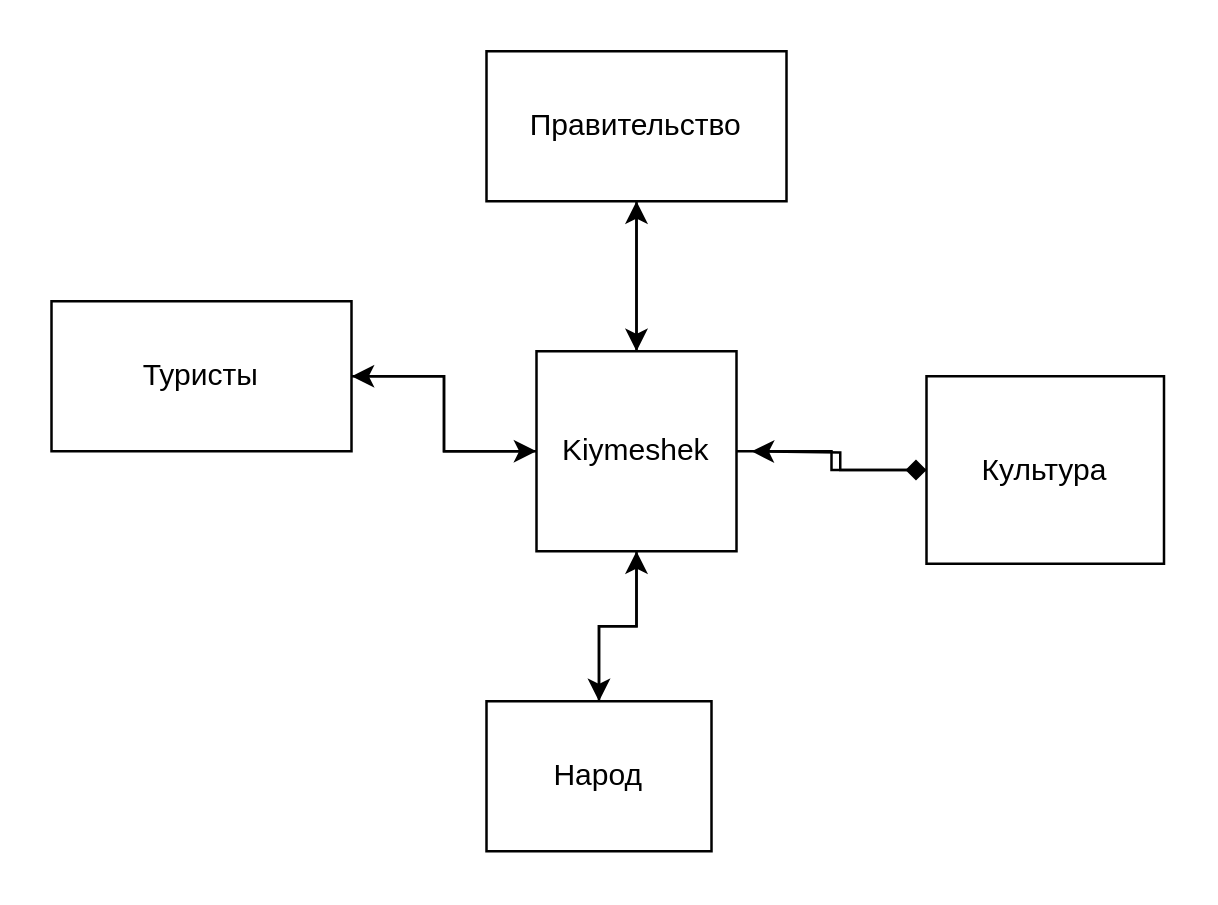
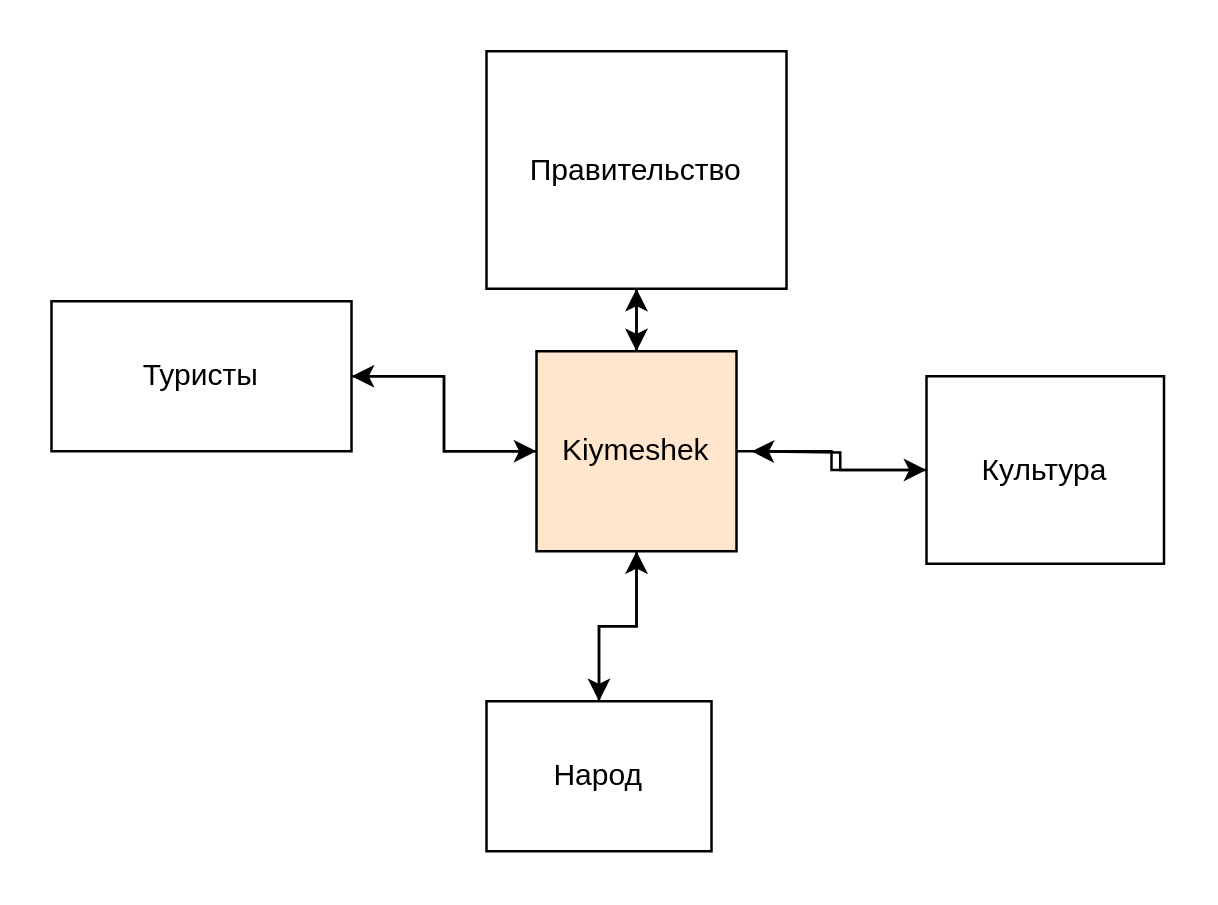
node "Правительство": size 300x150 -> 300x238
node "Kiymeshek": fillcolor #ffffff -> #ffe6cc
edge "Kiymeshek" -> "Культура": arrowhead diamond -> classic
